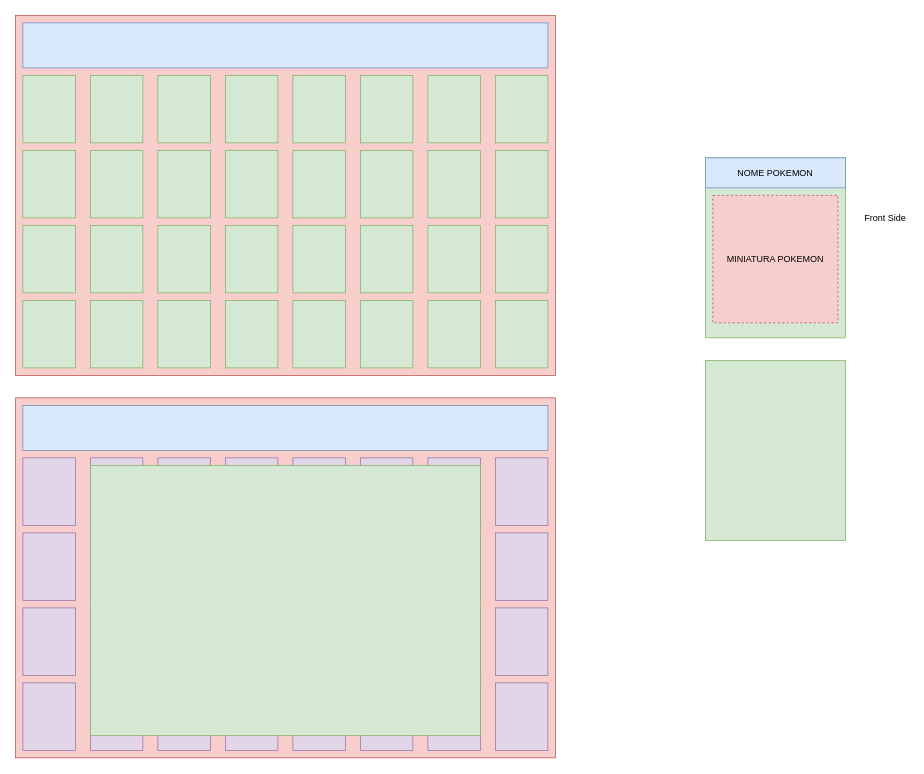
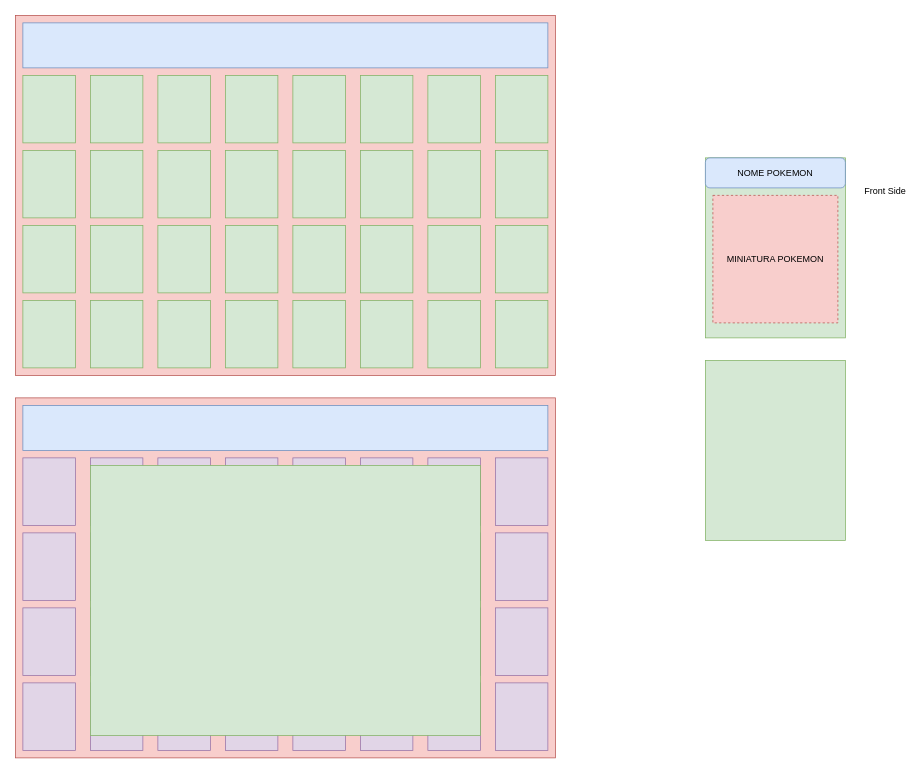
node "NOME POKEMON": shape rectangle -> rounded rectangle
node "Front Side": moved (885, 218) -> (885, 192)
